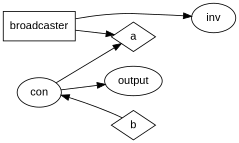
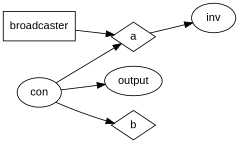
edge "broadcaster" -> "inv": now "a" -> "inv"
edge "b" -> "con": reversed
